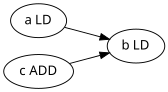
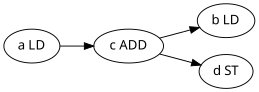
edge "a LD" -> "b LD": now "a LD" -> "c ADD"
node "d ST": added
